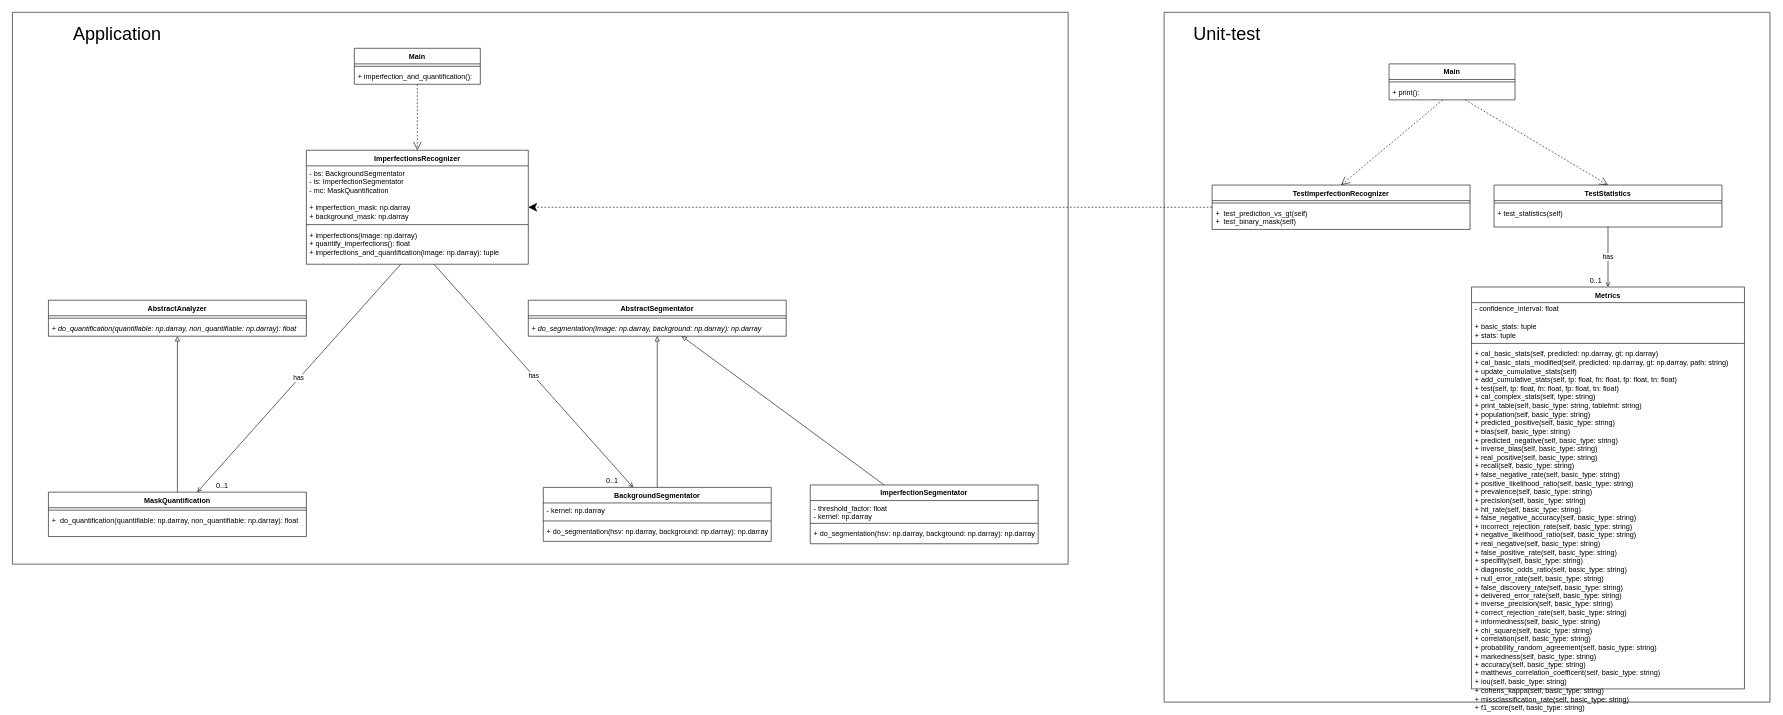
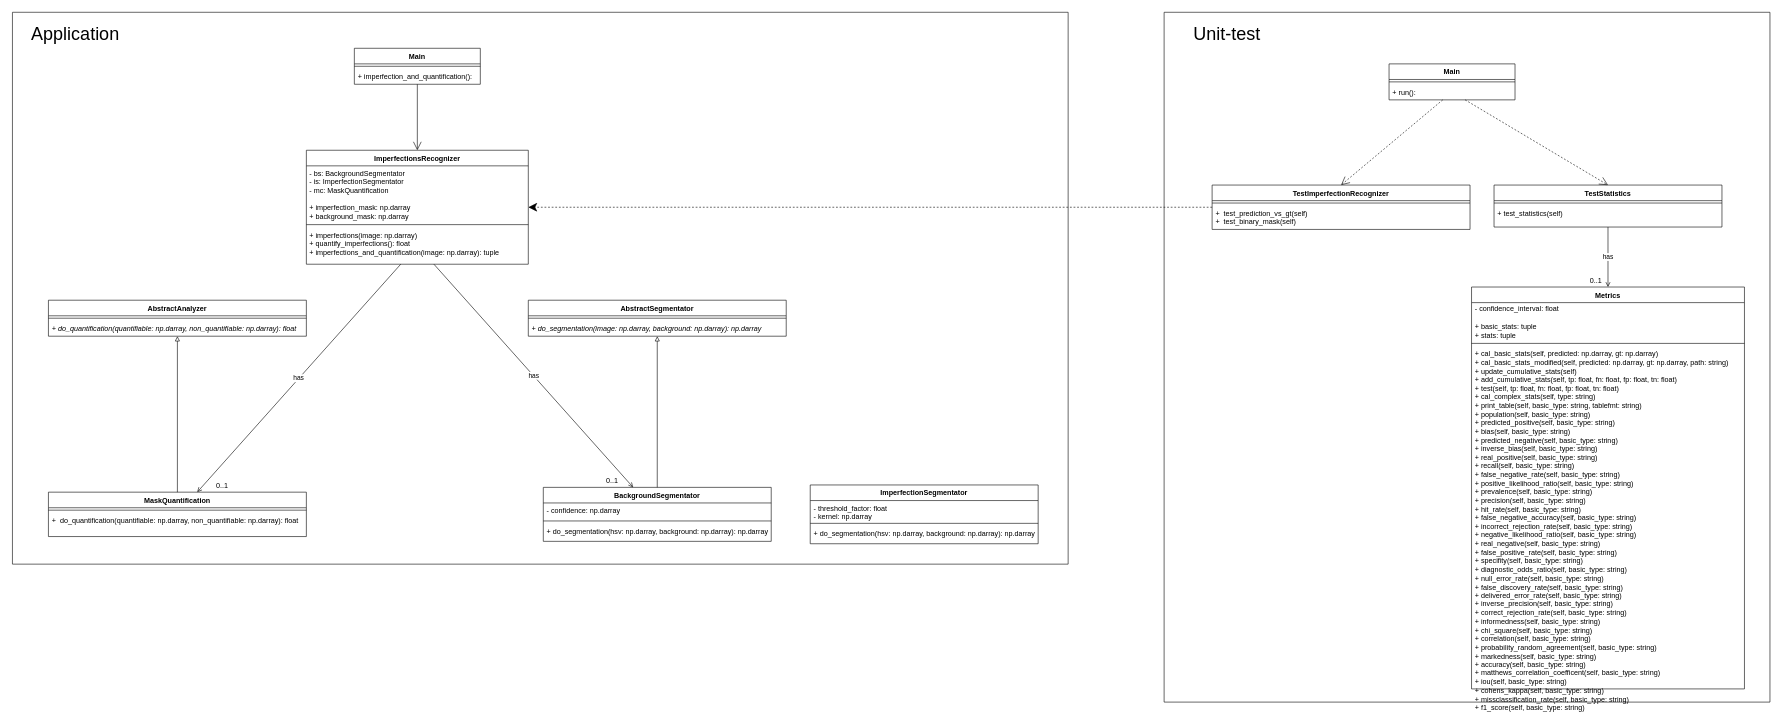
node "Application": moved (117, 33) -> (75, 33)
node "+ print():": label "+ print():" -> "+ run():"
edge "+ imperfection_and_quantification():" -> "ImperfectionsRecognizer": style dashed -> solid
edge "ImperfectionSegmentator" -> "AbstractSegmentator": removed
node "- kernel: np.darray": label "- kernel: np.darray" -> "- confidence: np.darray"
